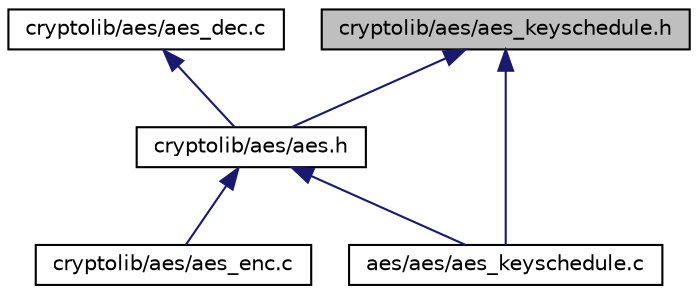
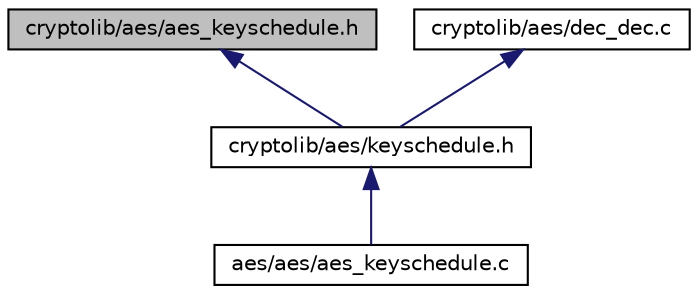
node "cryptolib/aes/aes_dec.c": label "cryptolib/aes/aes_dec.c" -> "cryptolib/aes/dec_dec.c"
node "cryptolib/aes/aes.h": label "cryptolib/aes/aes.h" -> "cryptolib/aes/keyschedule.h"
edge "aes/aes/aes_keyschedule.c" -> "cryptolib/aes/aes_keyschedule.h": removed
node "cryptolib/aes/aes_enc.c": removed
